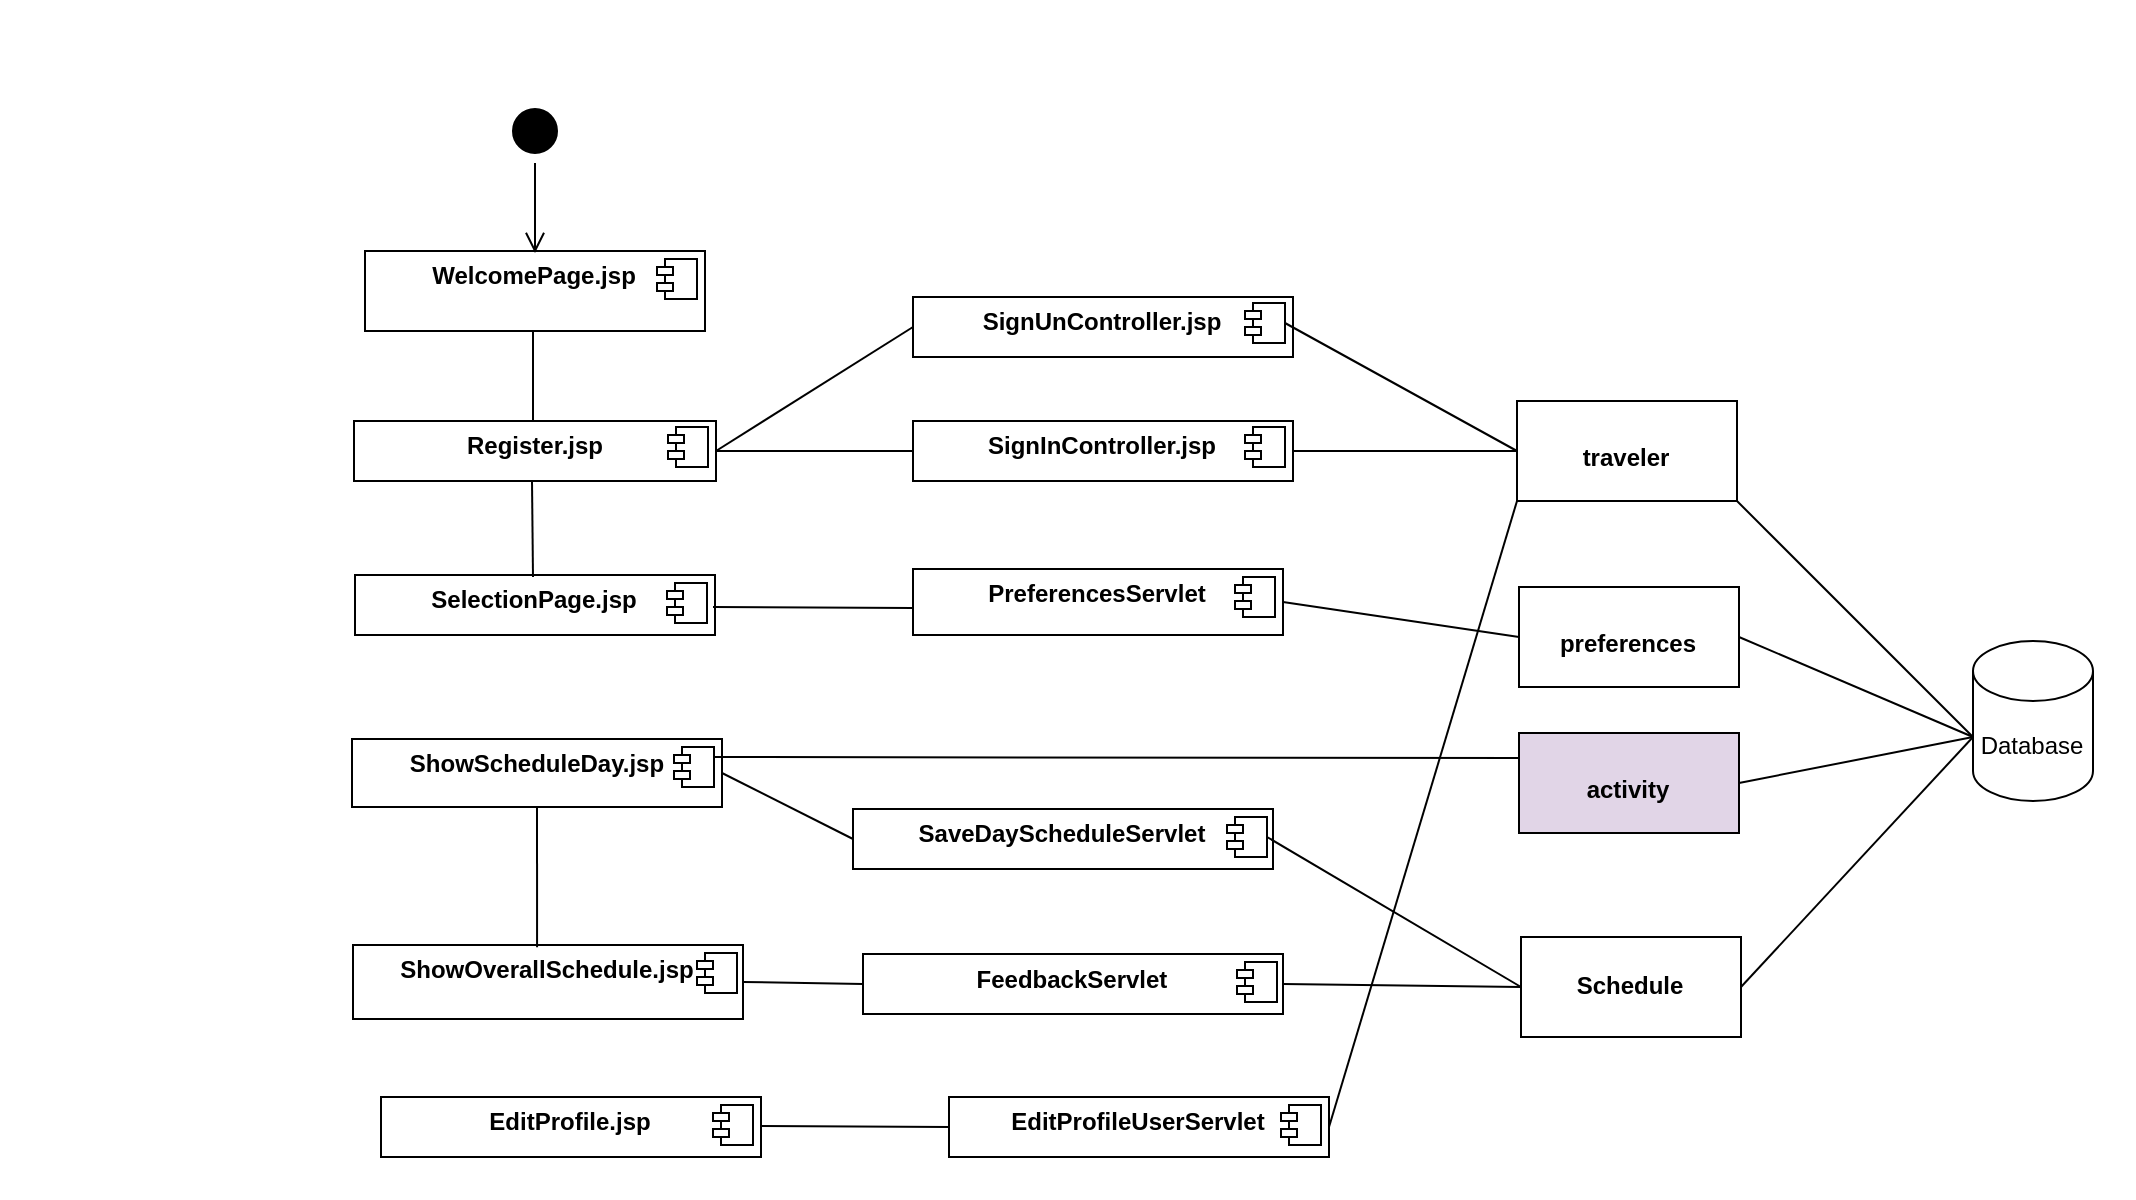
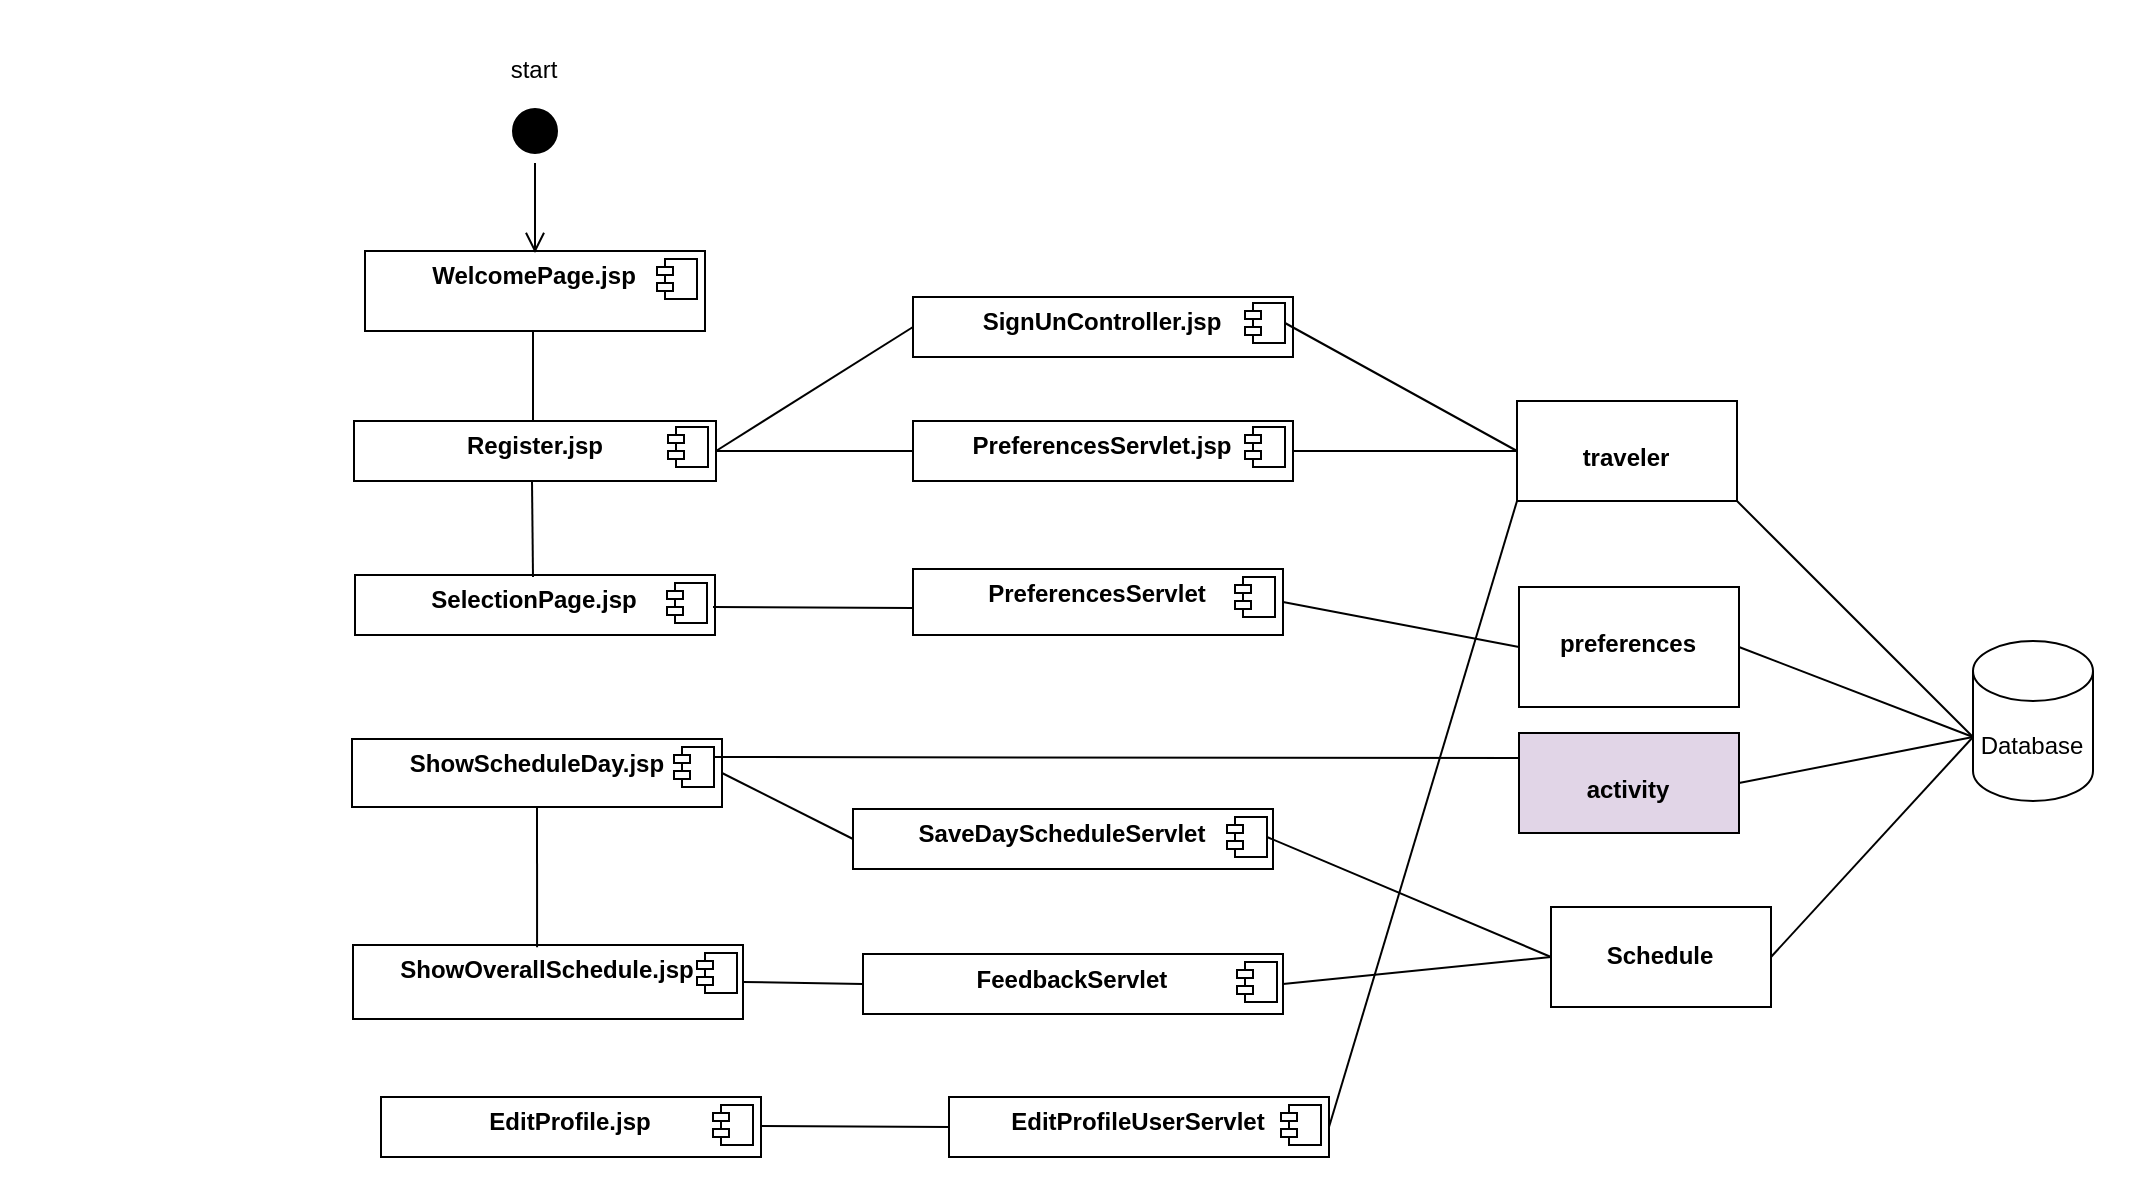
node "start": added
node "SignInController.jsp": label "SignInController.jsp" -> "PreferencesServlet.jsp"
node "preferences": size 220x100 -> 220x120
node "Schedule": moved (1631, 987) -> (1661, 957)
